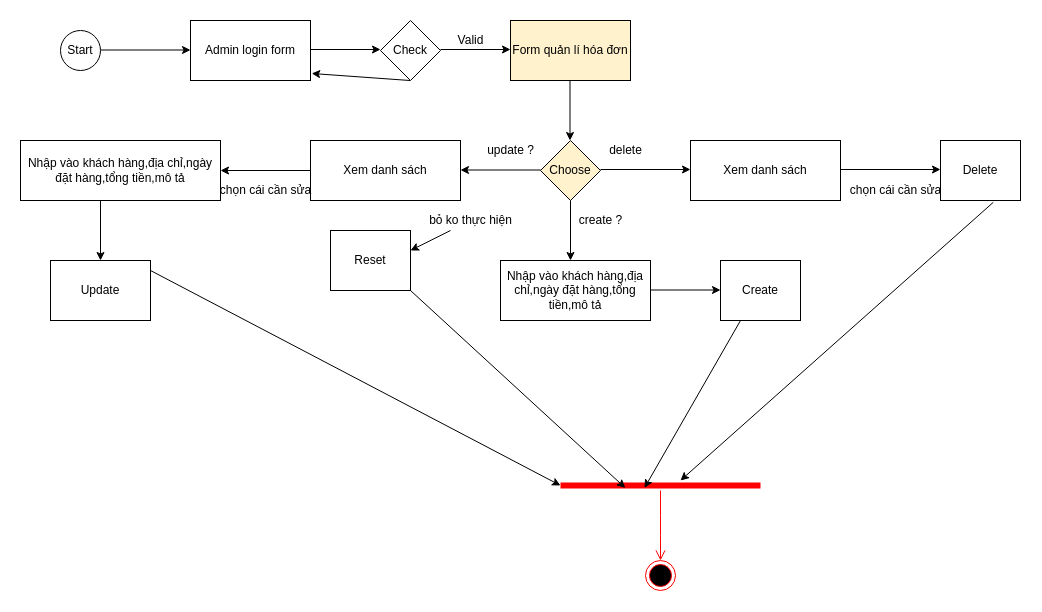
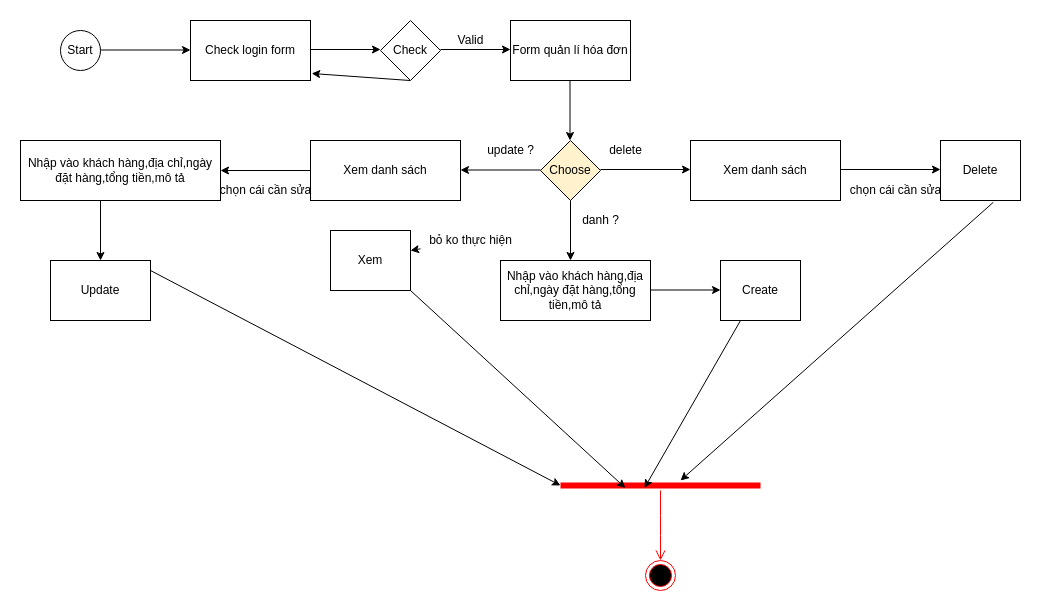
node "Admin login form": label "Admin login form" -> "Check login form"
node "Form quản lí hóa đơn": fillcolor #fff2cc -> #ffffff
node "bỏ ko thực hiện": moved (471, 221) -> (471, 241)
node "create ?": label "create ?" -> "danh ?"
node "Reset": label "Reset" -> "Xem"
